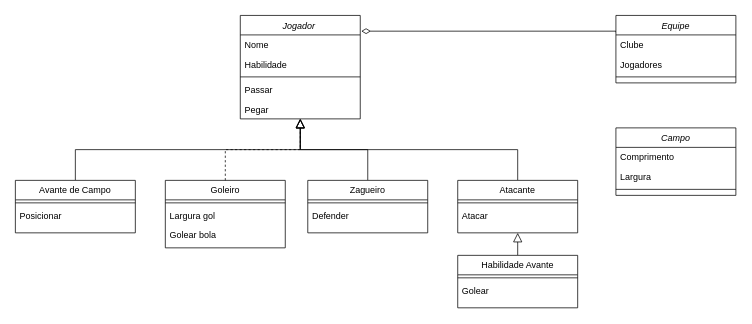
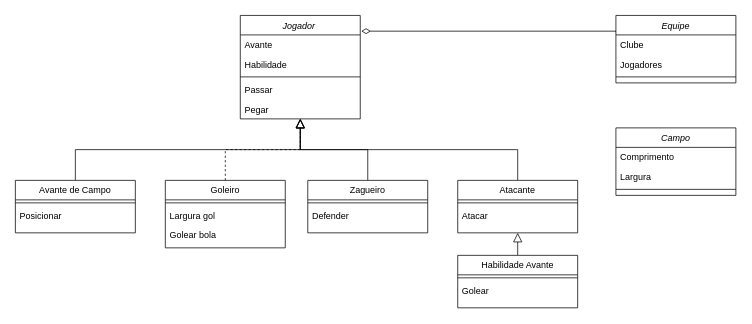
node "Nome": label "Nome" -> "Avante"
